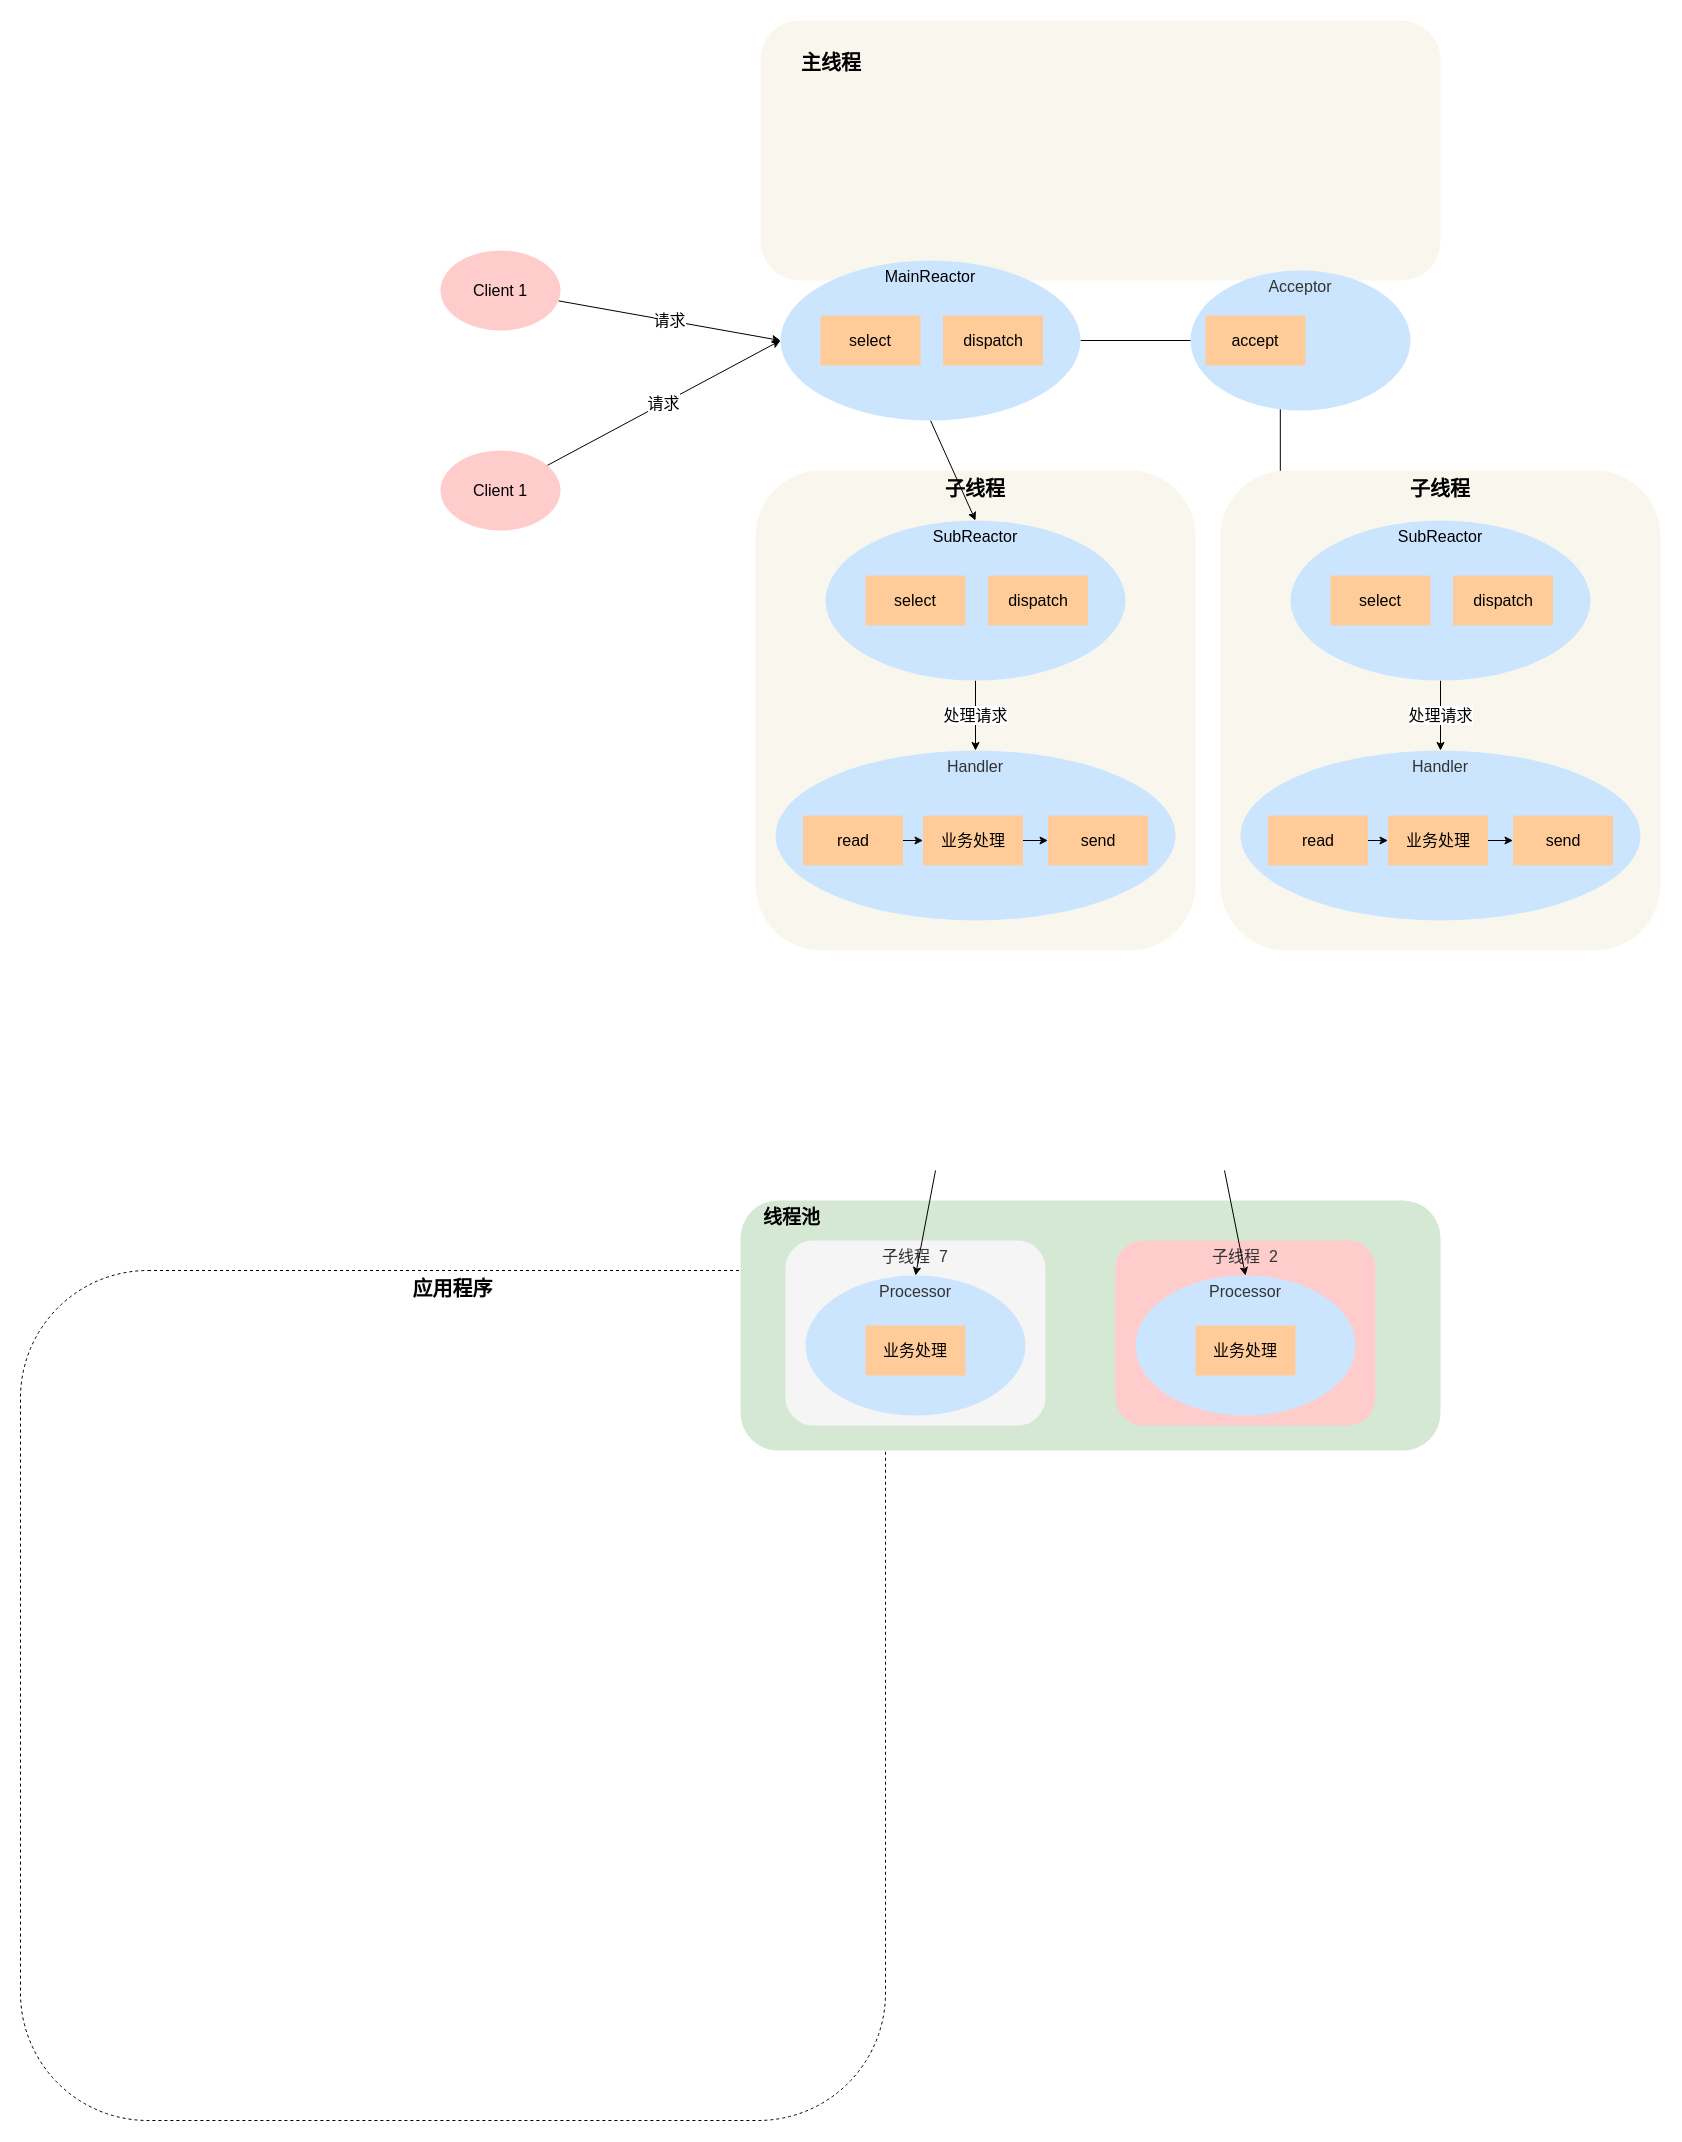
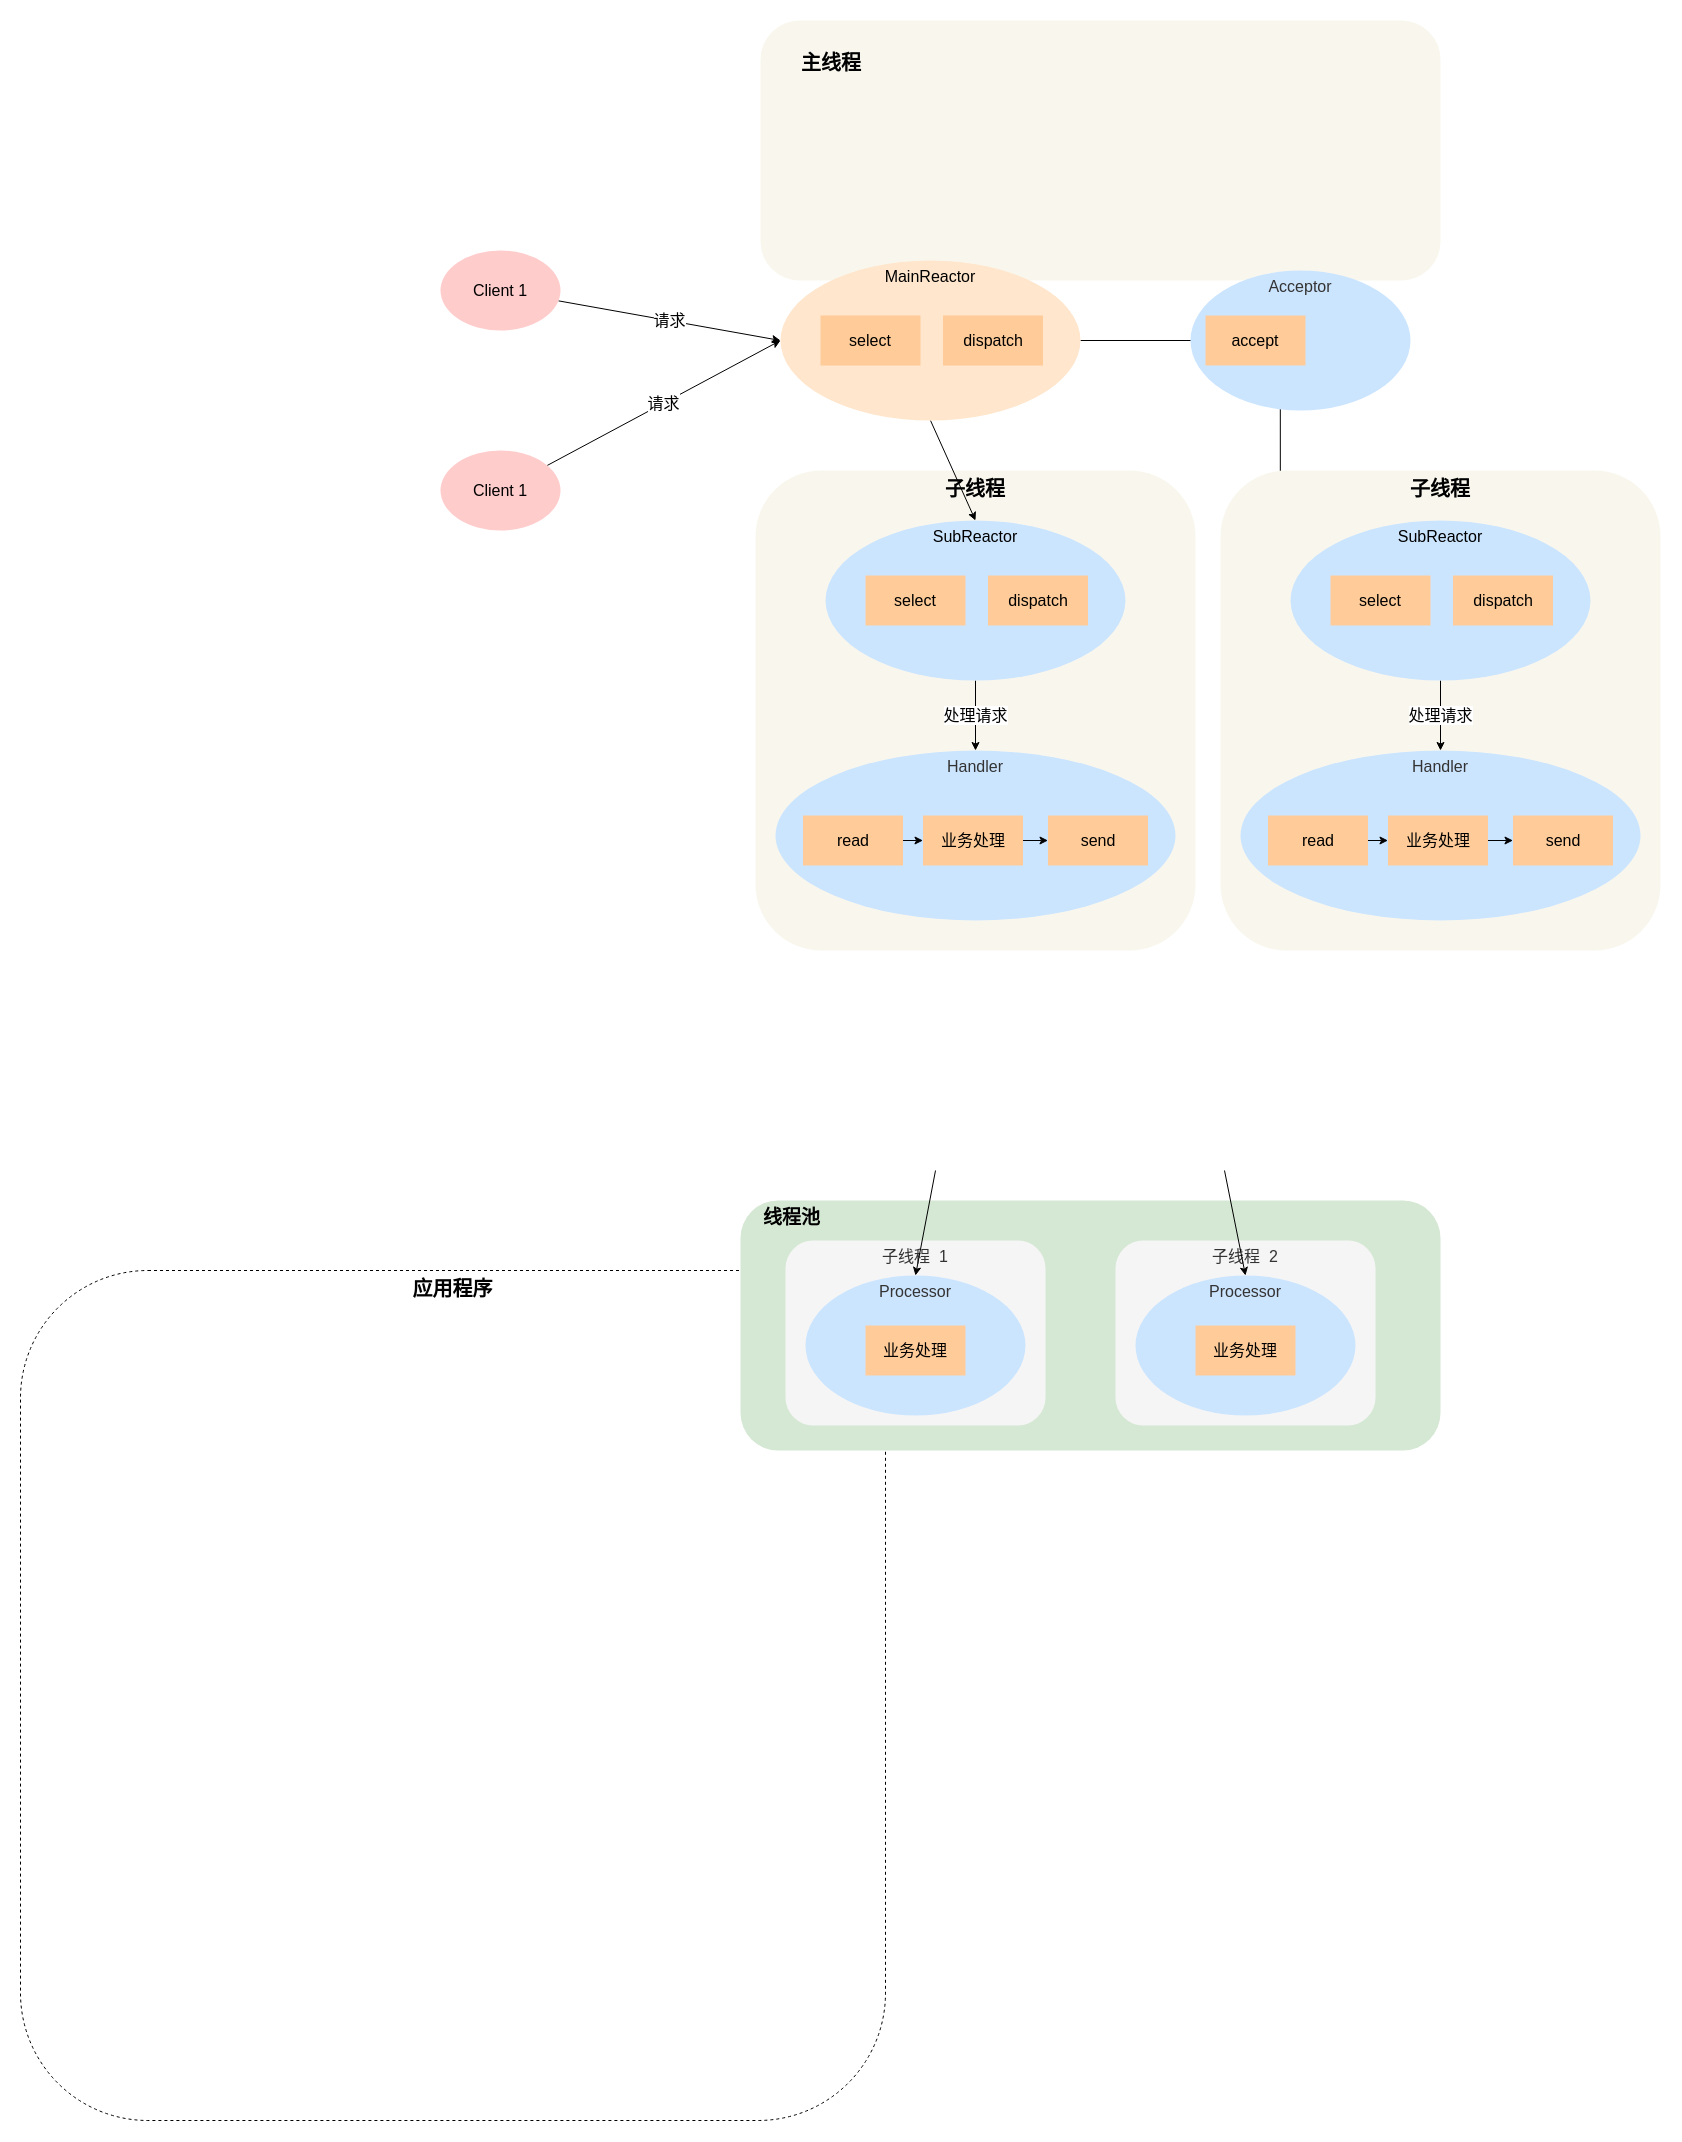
node "MainReactor": fillcolor #cce5ff -> #ffe6cc
node "子线程 7": label "子线程 7" -> "子线程 1"
node "子线程 2": fillcolor #ffcccc -> #f5f5f5
